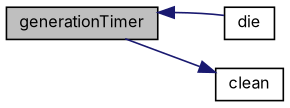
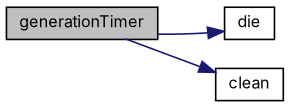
edge "die" -> "generationTimer": reversed
